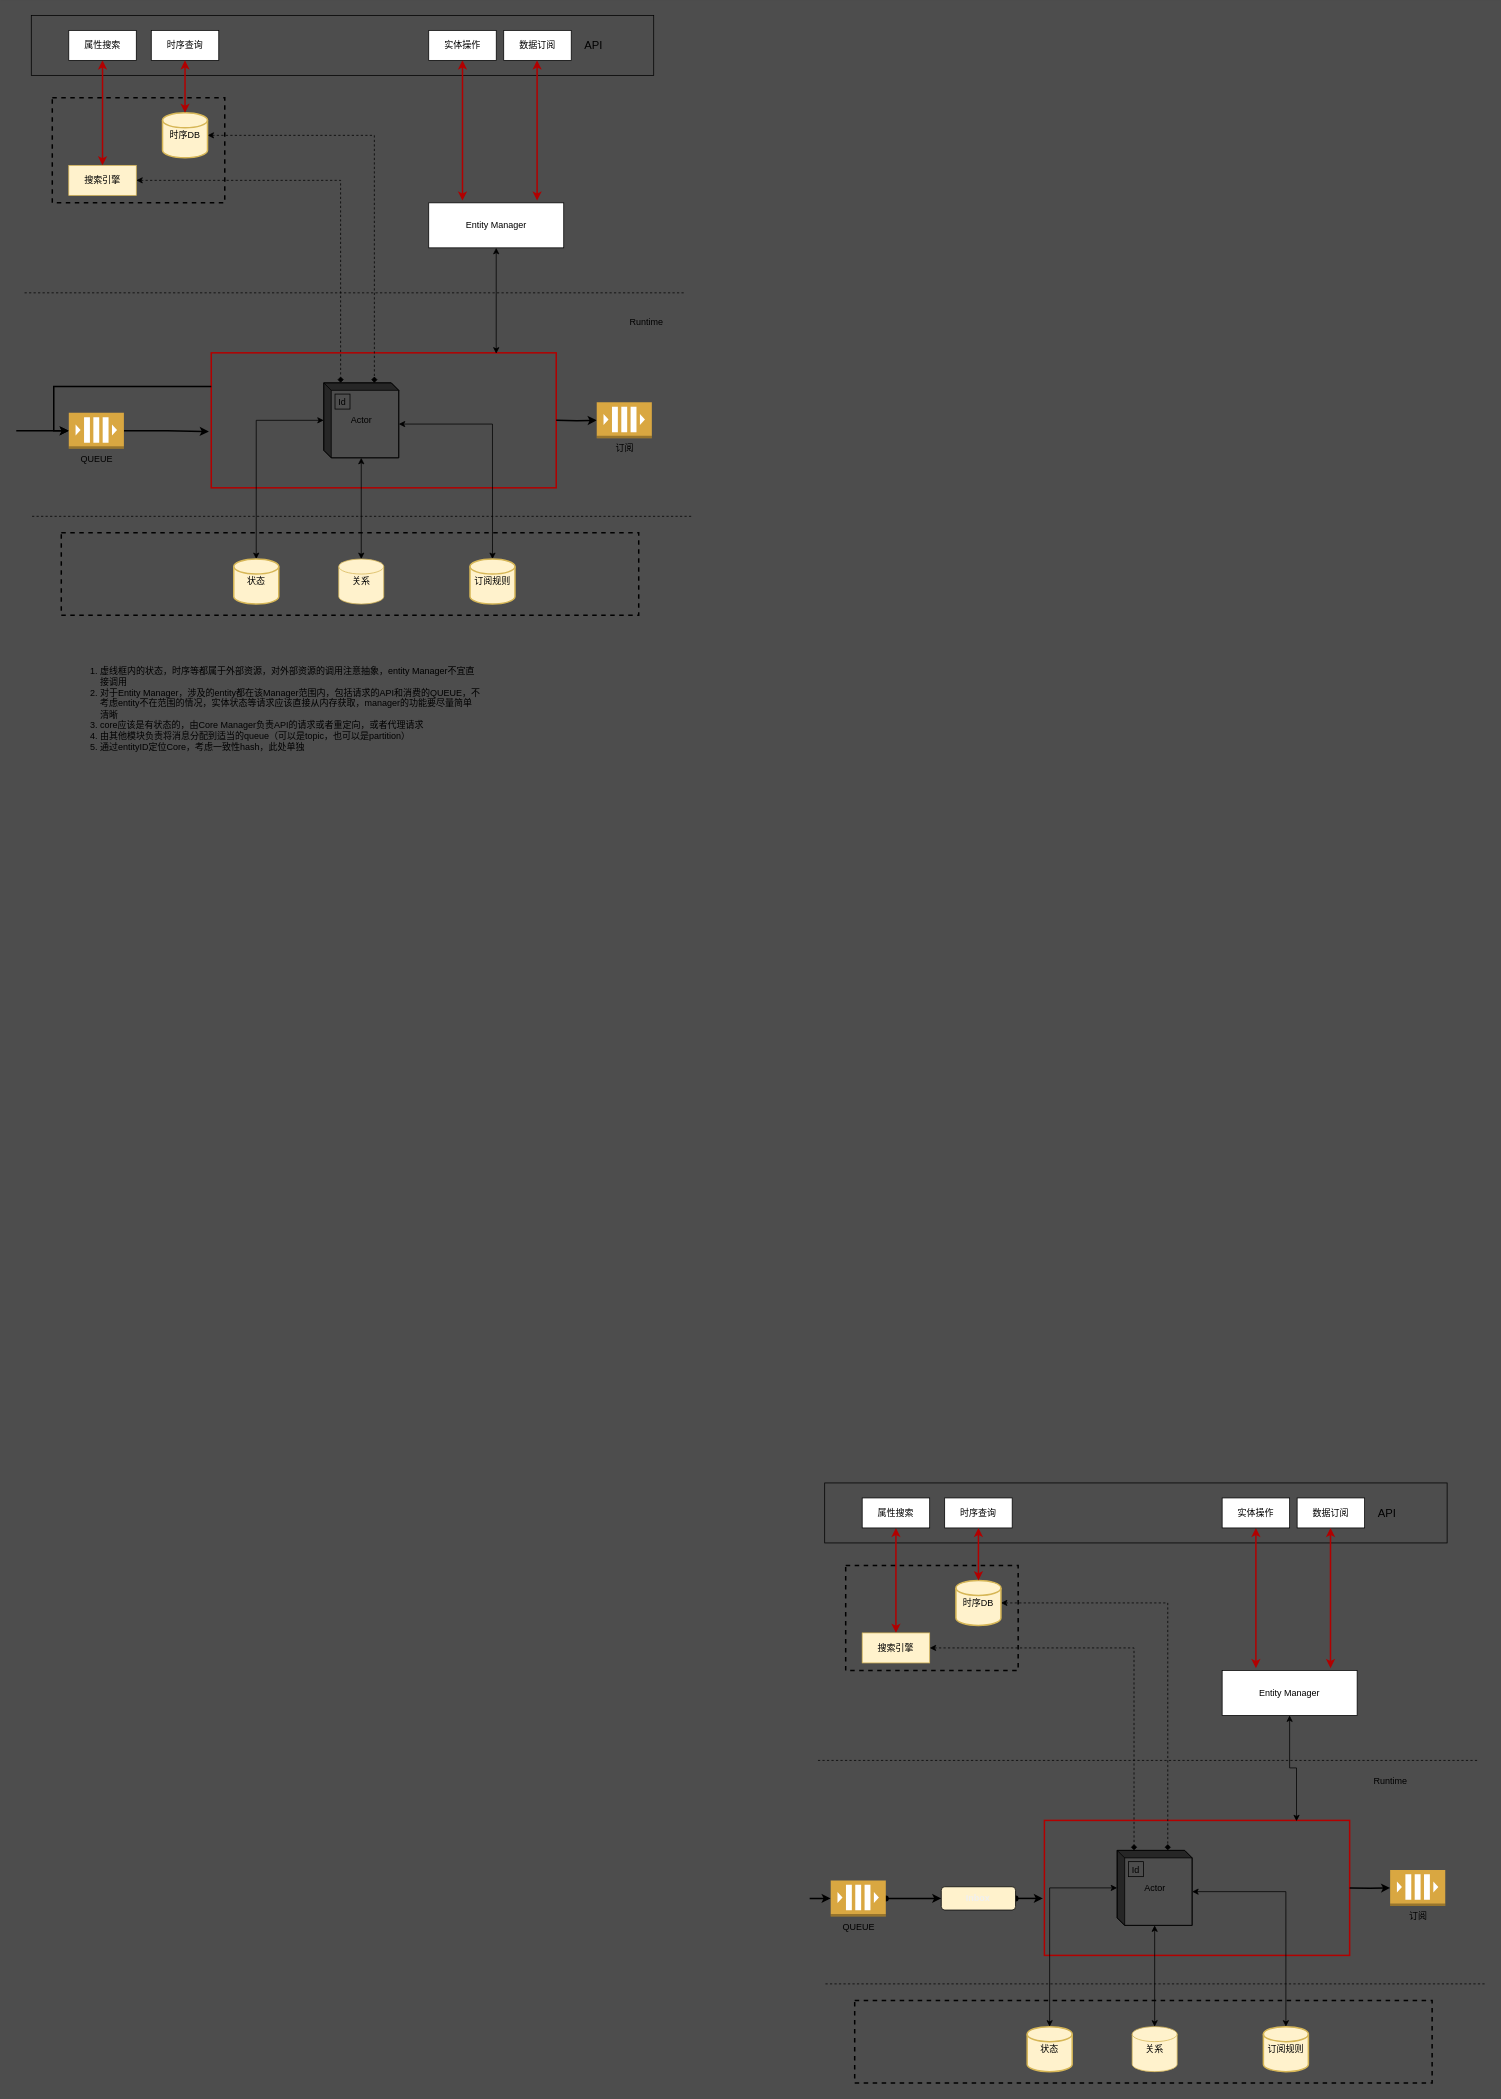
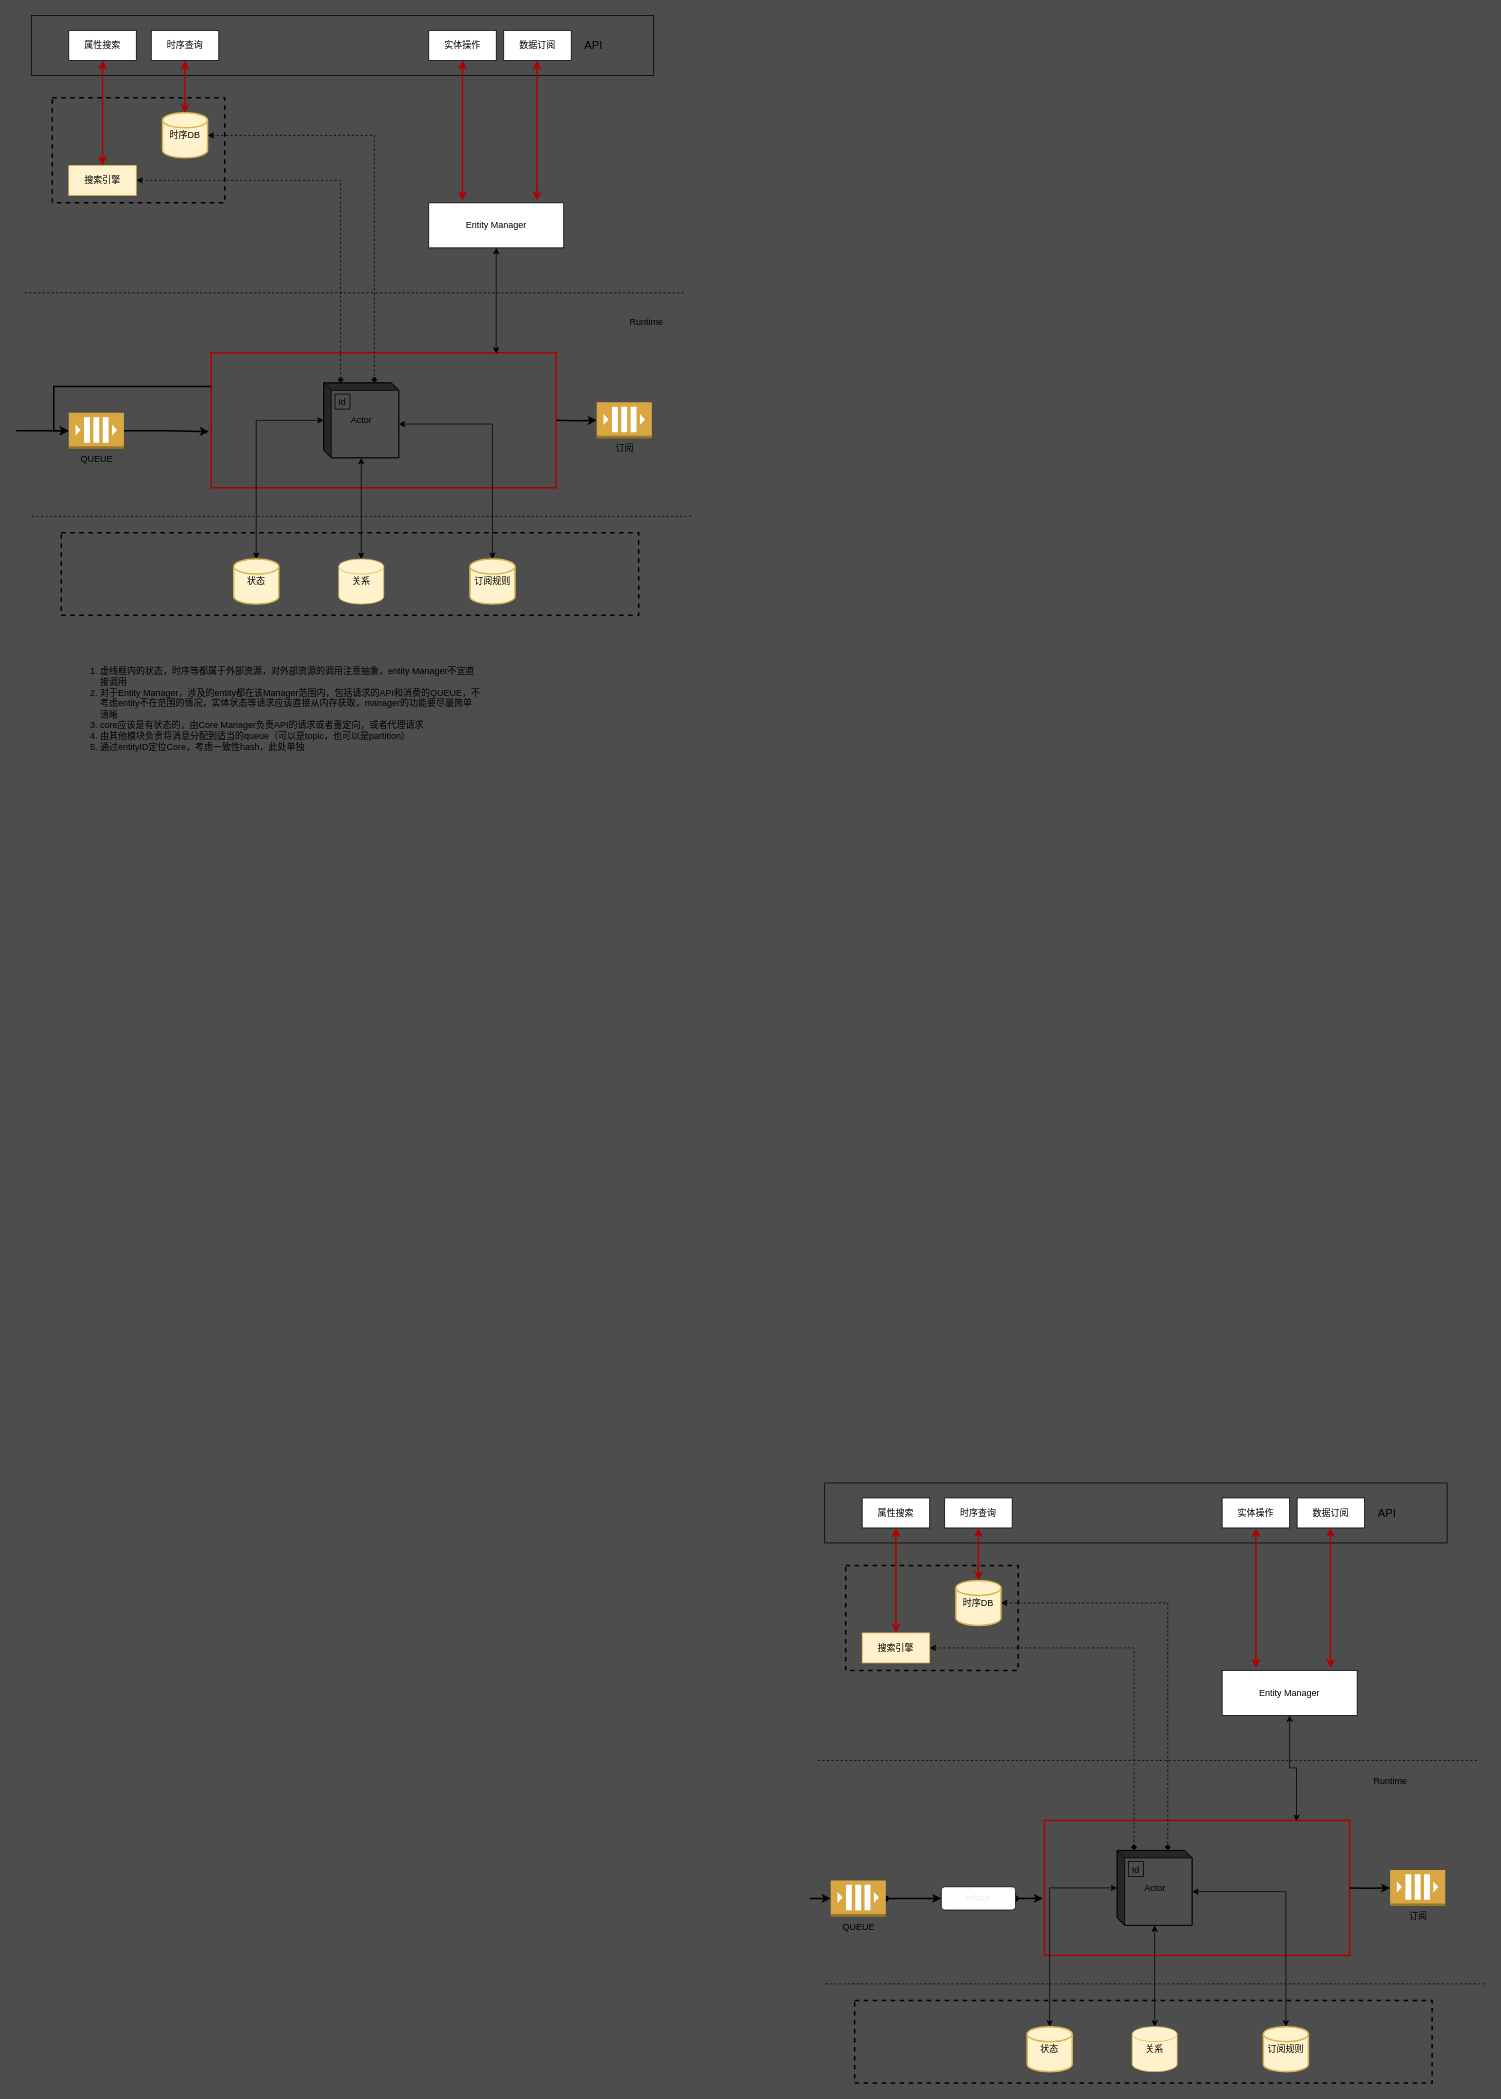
node "Inbox": fillcolor #fff2cc -> #ffffff
